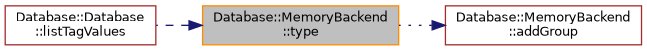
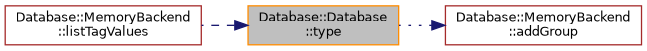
node "Database::Database ::listTagValues": label "Database::Database ::listTagValues" -> "Database::MemoryBackend ::listTagValues"
node "Database::MemoryBackend ::type": label "Database::MemoryBackend ::type" -> "Database::Database ::type"
